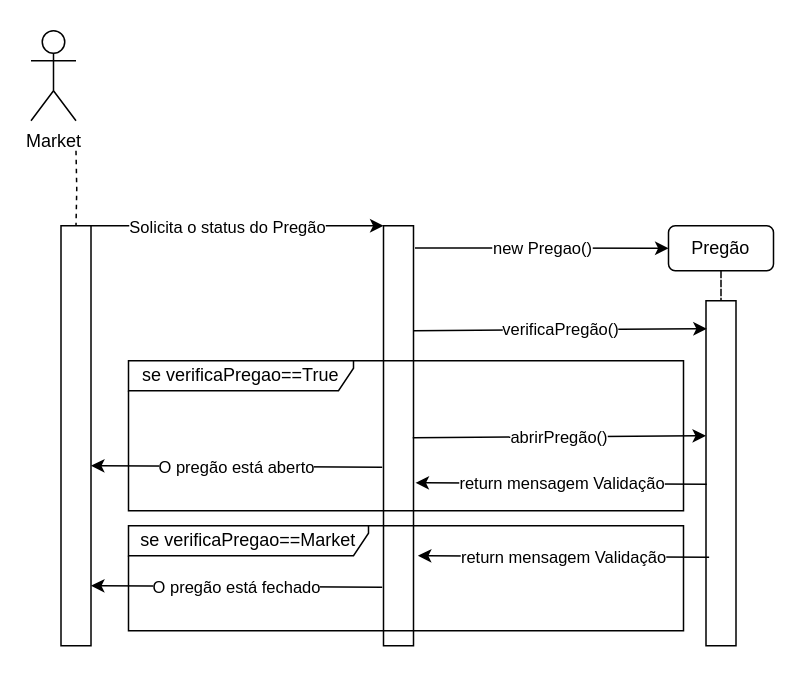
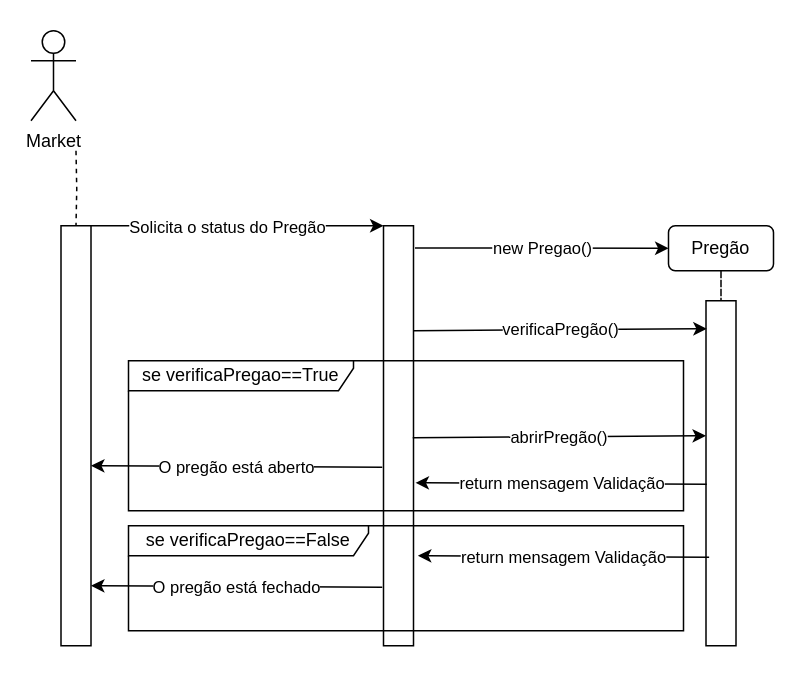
node "se verificaPregao==Market": label "se verificaPregao==Market" -> "se verificaPregao==False"
